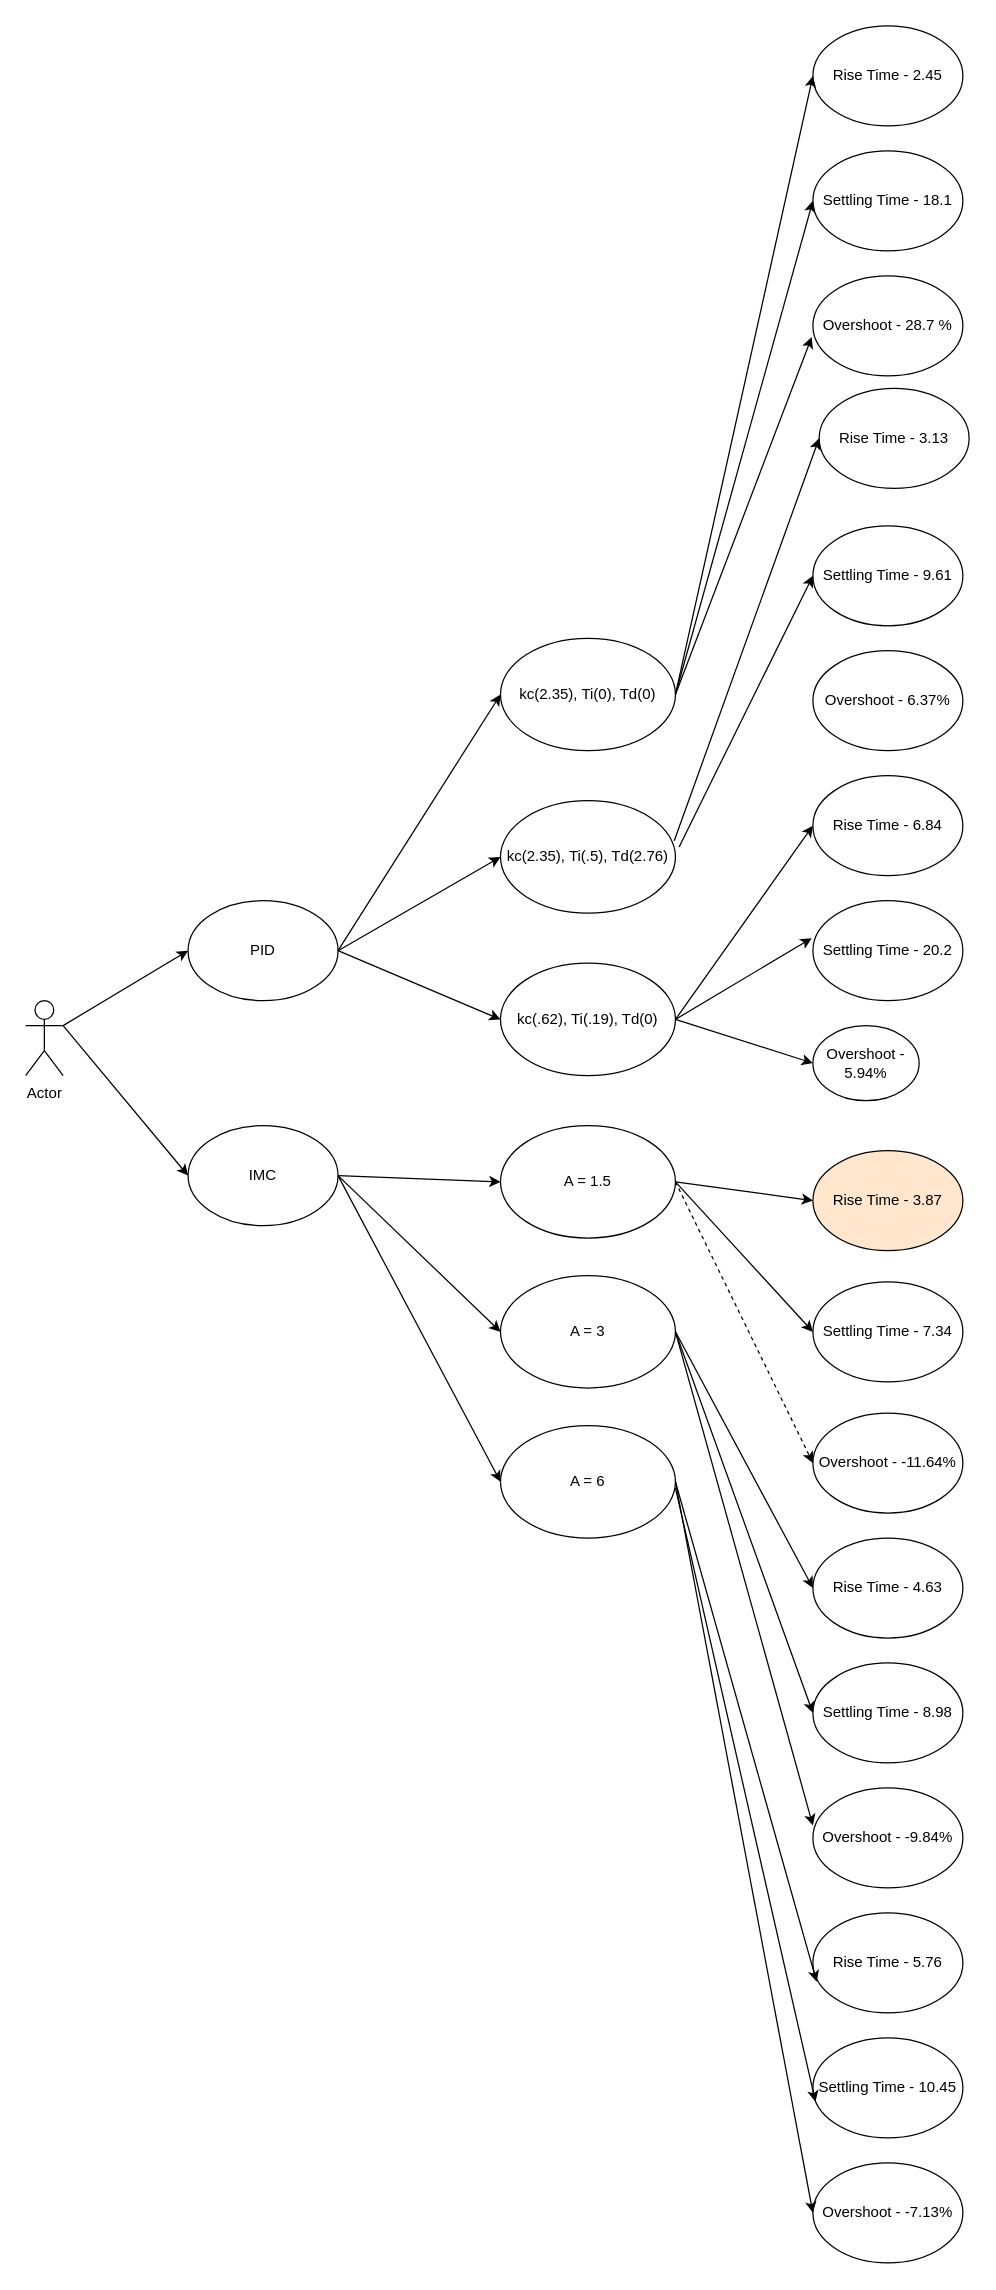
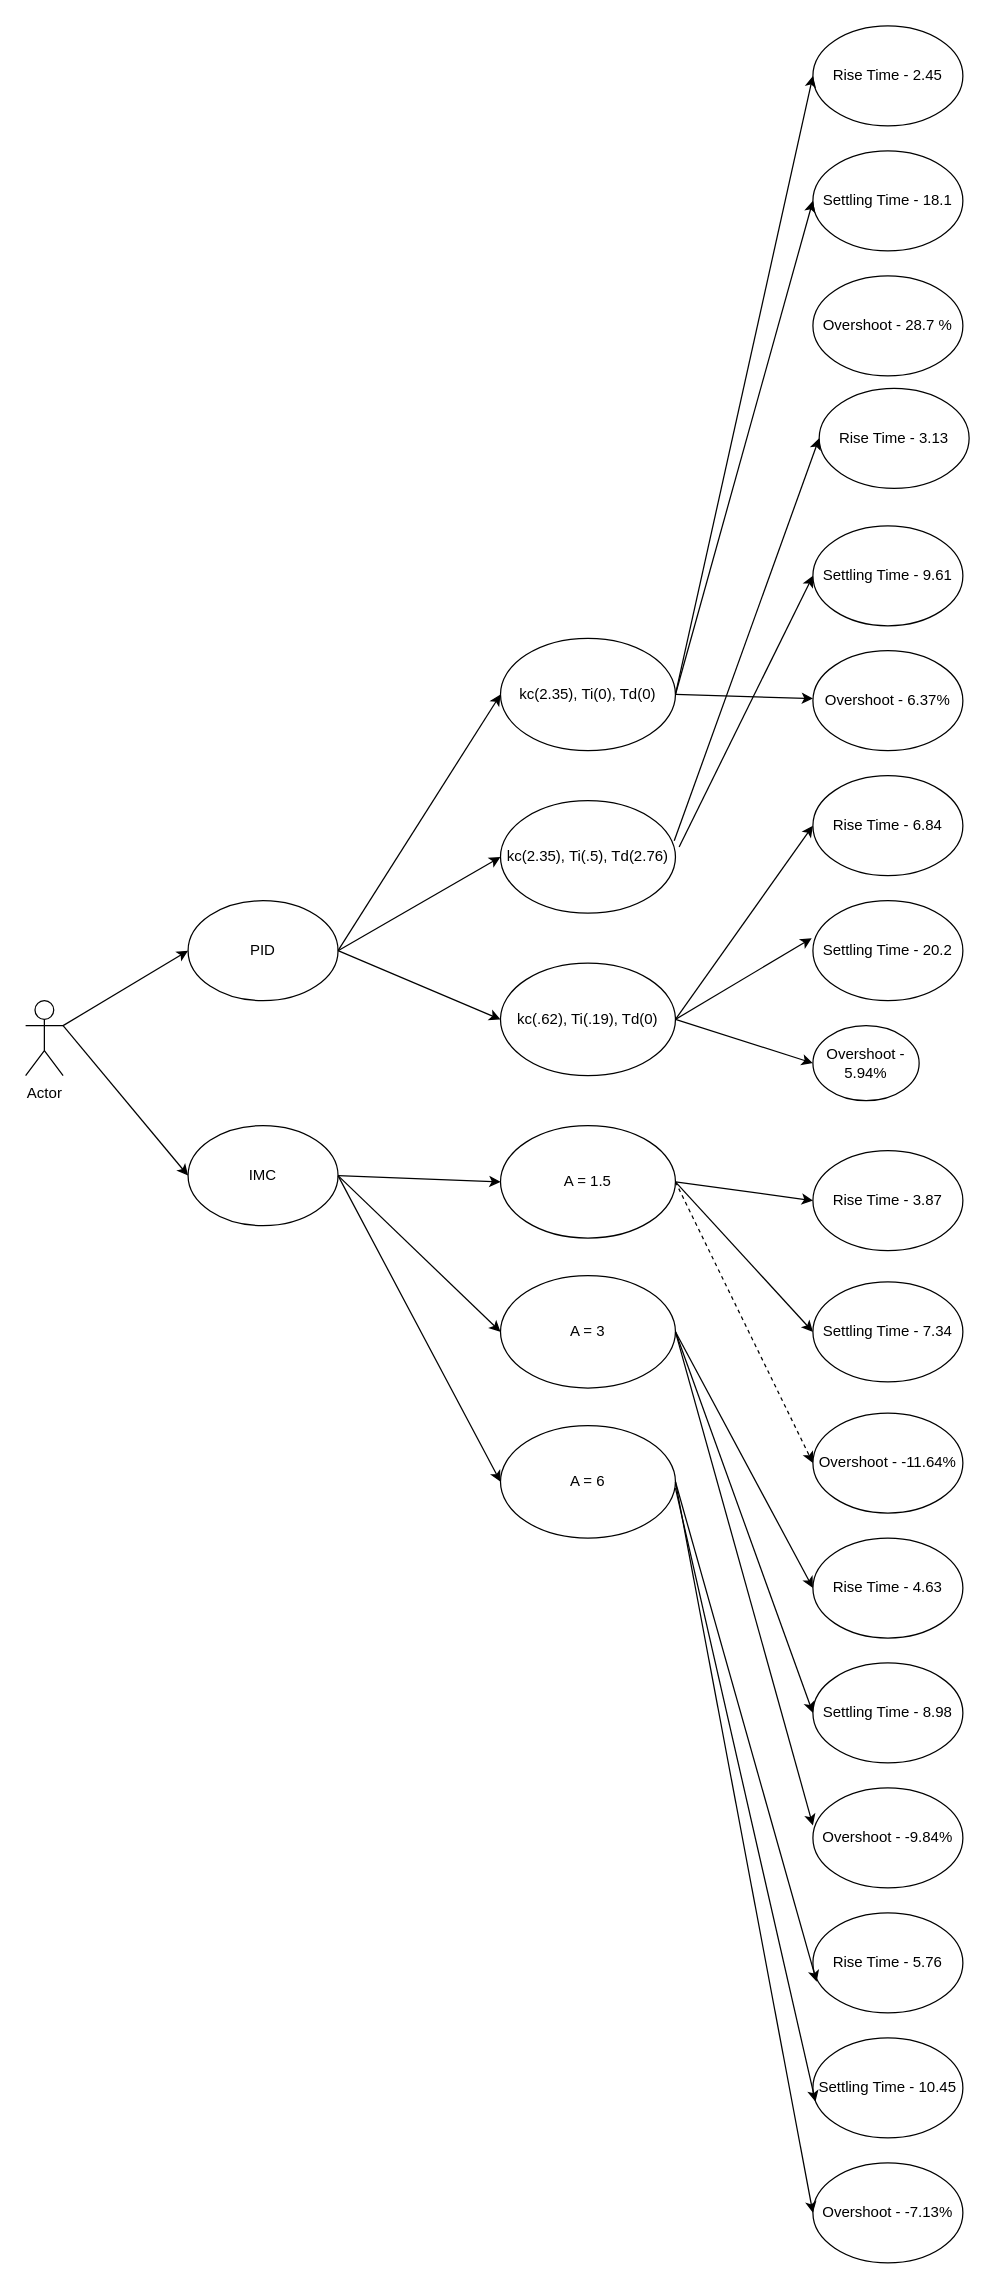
edge "kc(2.35), Ti(0), Td(0)" -> "Overshoot - 28.7 %": now "kc(2.35), Ti(0), Td(0)" -> "Overshoot - 6.37%"
node "Rise Time - 3.87": fillcolor #ffe6cc -> #ffffff
